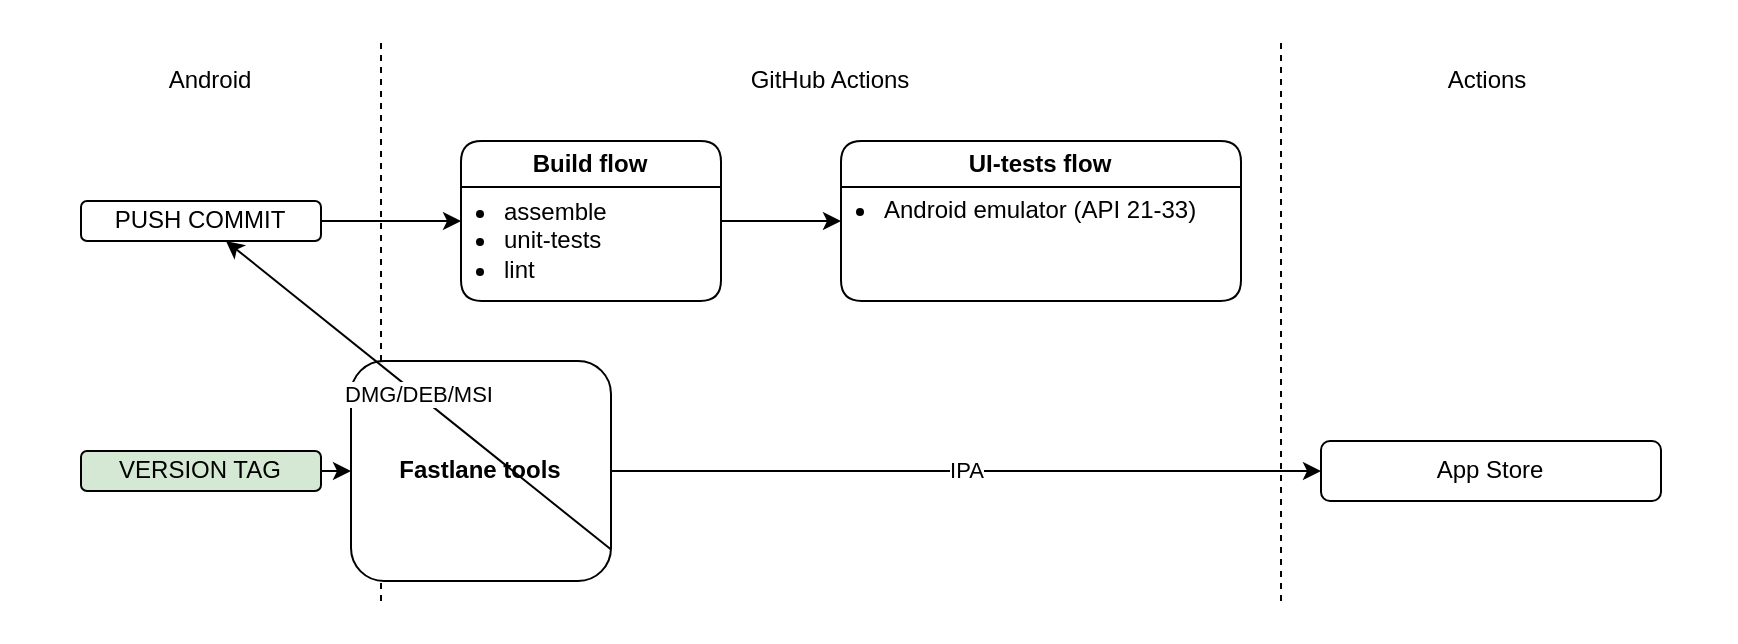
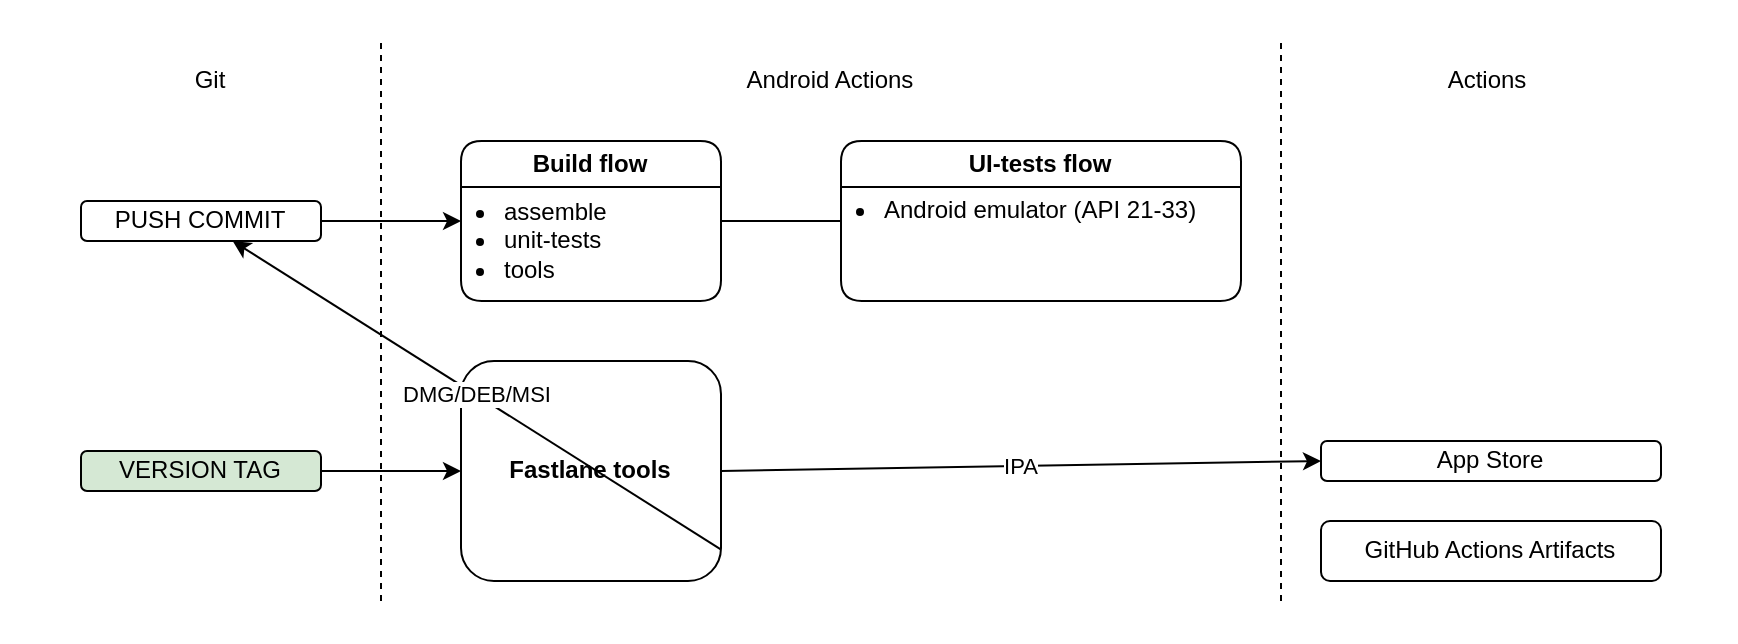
node "Android": label "Android" -> "Git"
node "GitHub Actions": label "GitHub Actions" -> "Android Actions"
edge "Build flow" -> "UI-tests flow": arrowhead classic -> none
node "assemble unit-tests lint": label "assemble unit-tests lint" -> "assemble unit-tests tools"
node "Fastlane tools": moved (481, 471) -> (591, 471)
node "App Store": size 340x60 -> 340x40
node "GitHub Actions Artifacts": added
